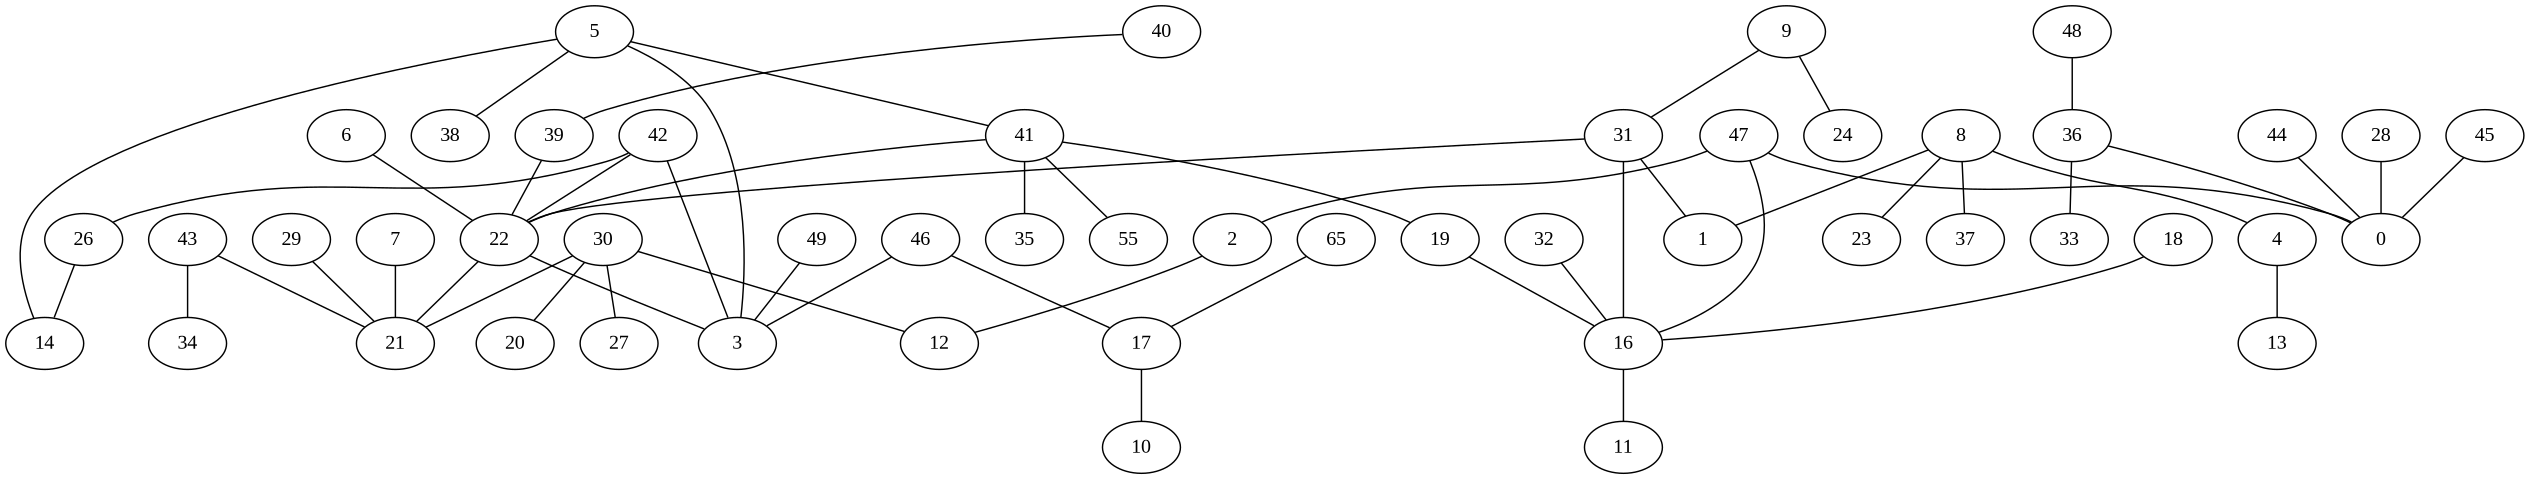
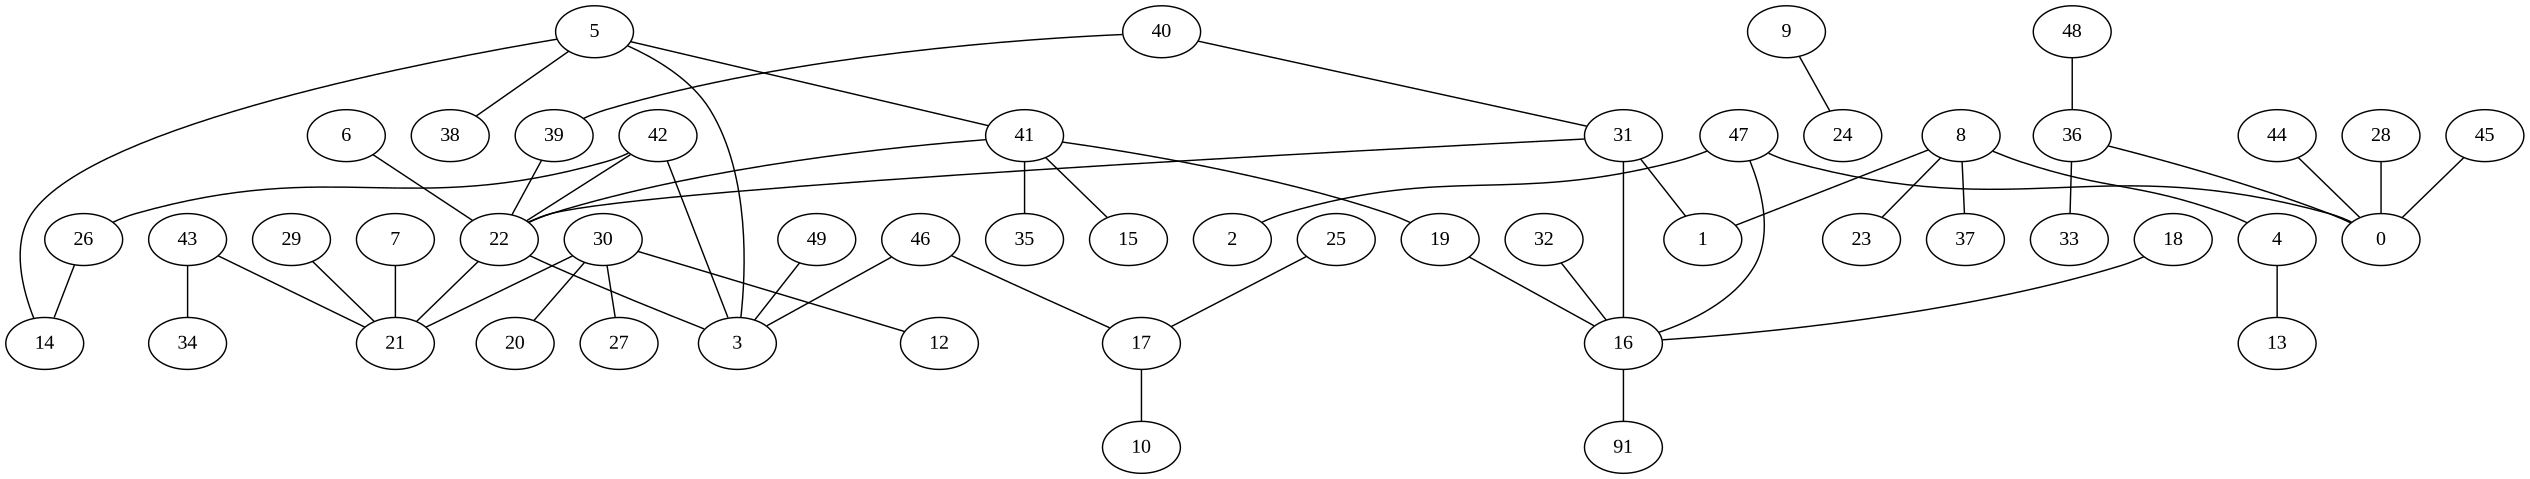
edge "9" -- "31": now "40" -- "31"
node "55": label "55" -> "15"
node "65": label "65" -> "25"
edge "2" -- "12": removed
node "11": label "11" -> "91"
